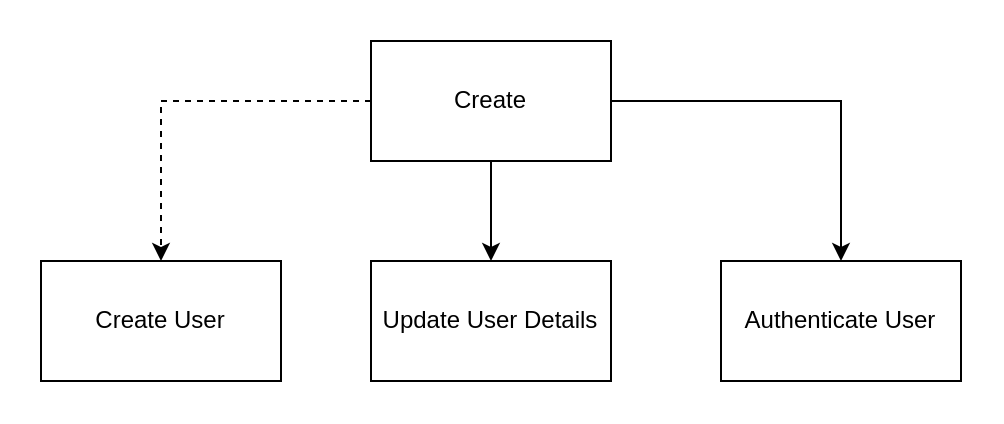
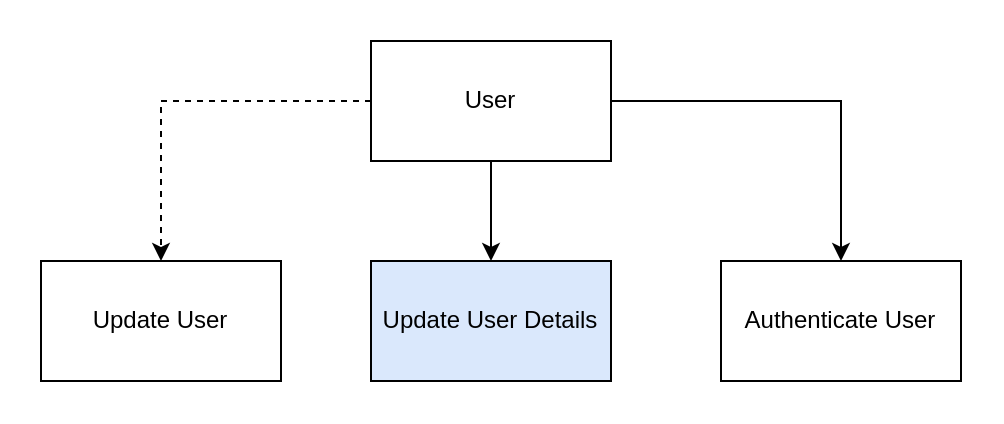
node "Create": label "Create" -> "User"
node "Create User": label "Create User" -> "Update User"
node "Update User Details": fillcolor #ffffff -> #dae8fc
